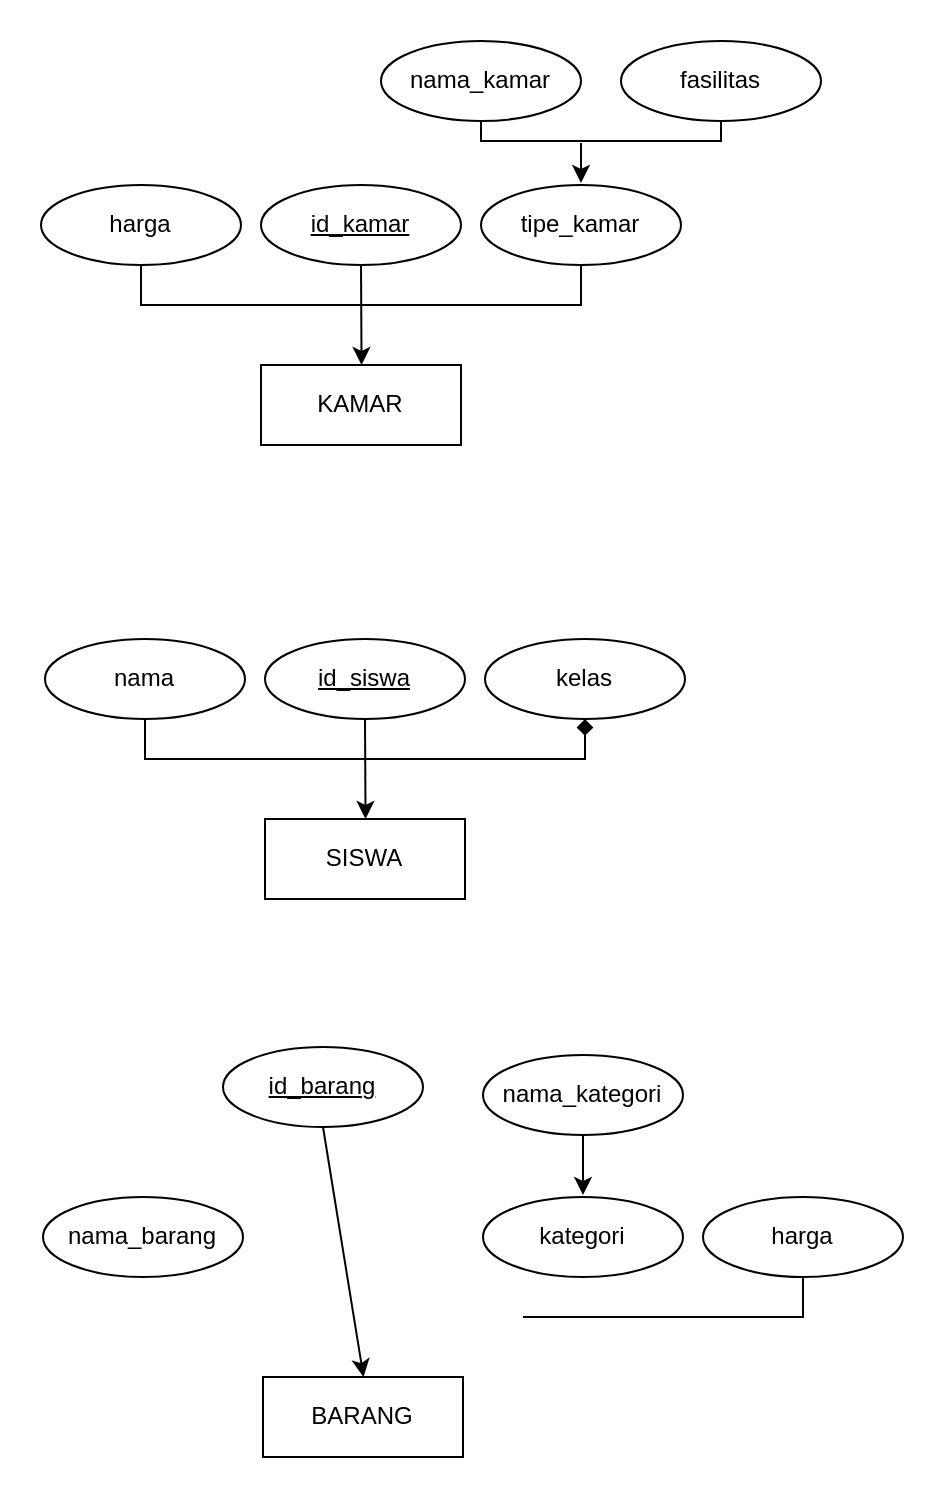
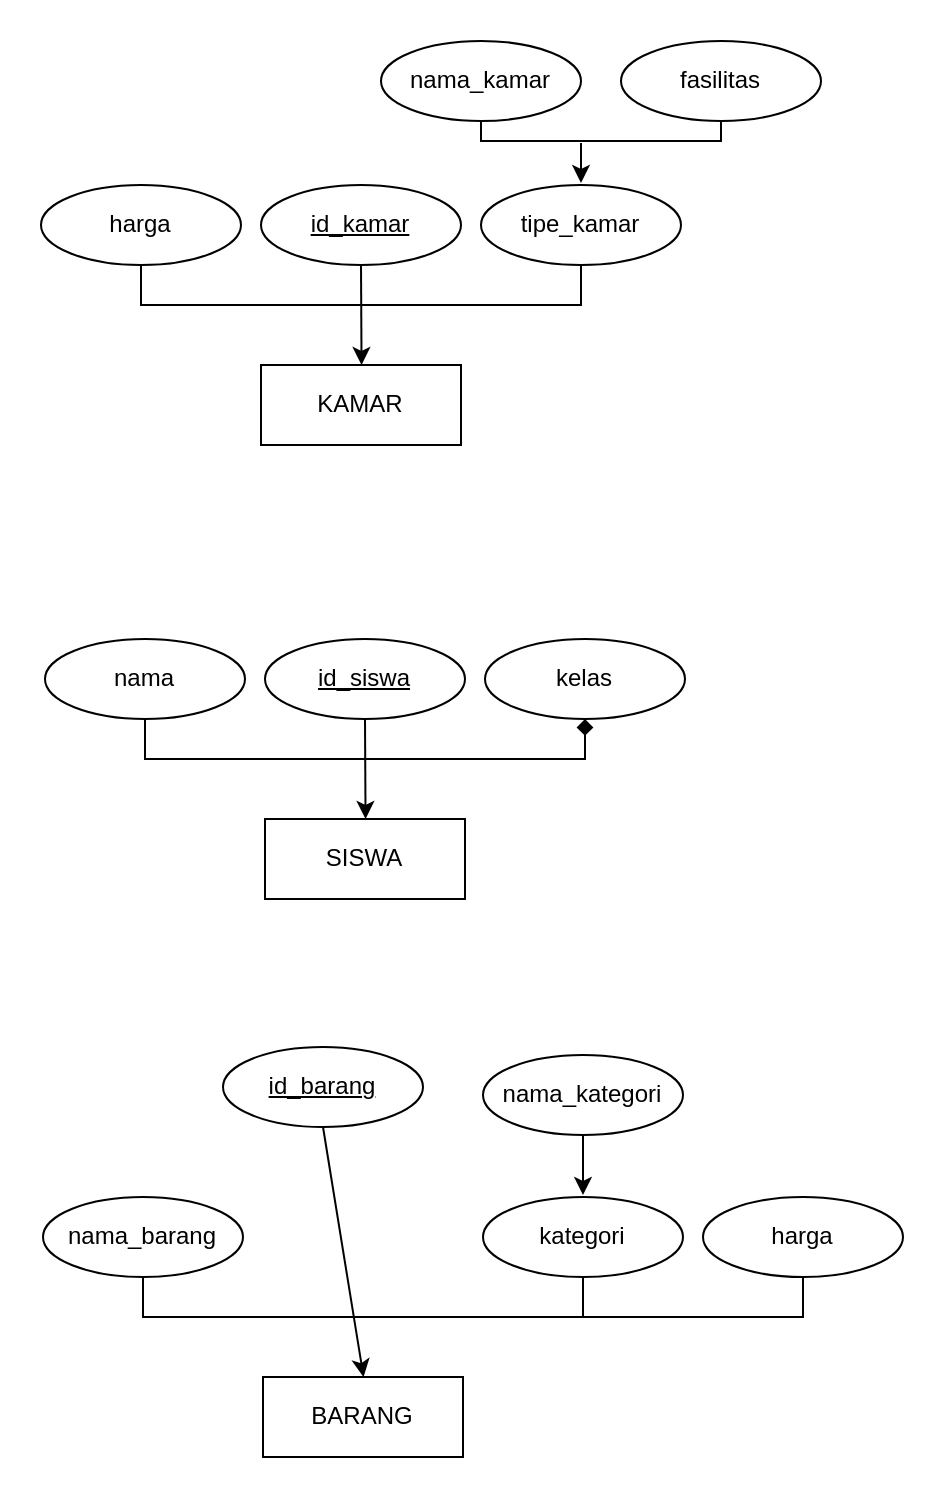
edge "nama_barang" -- "kategori": added
